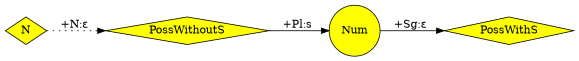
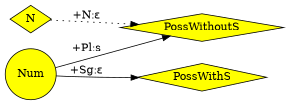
edge "PossWithoutS" -> "Num": reversed
